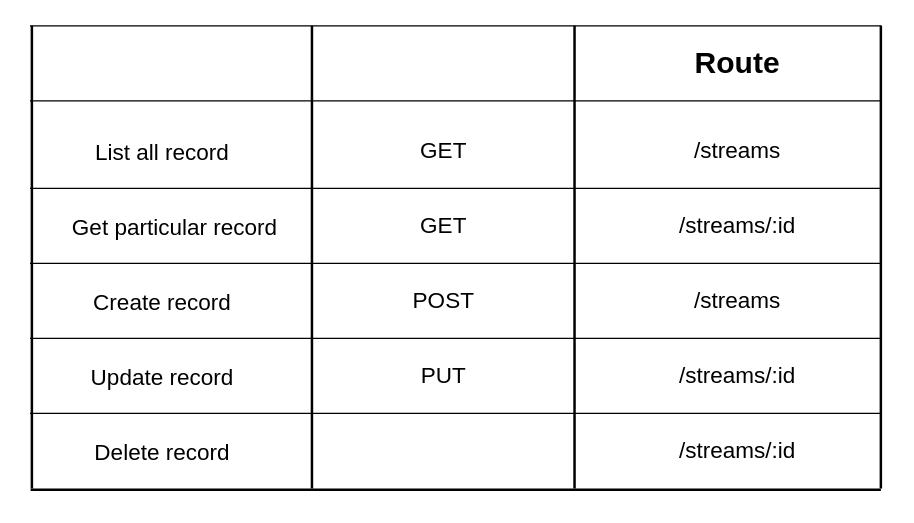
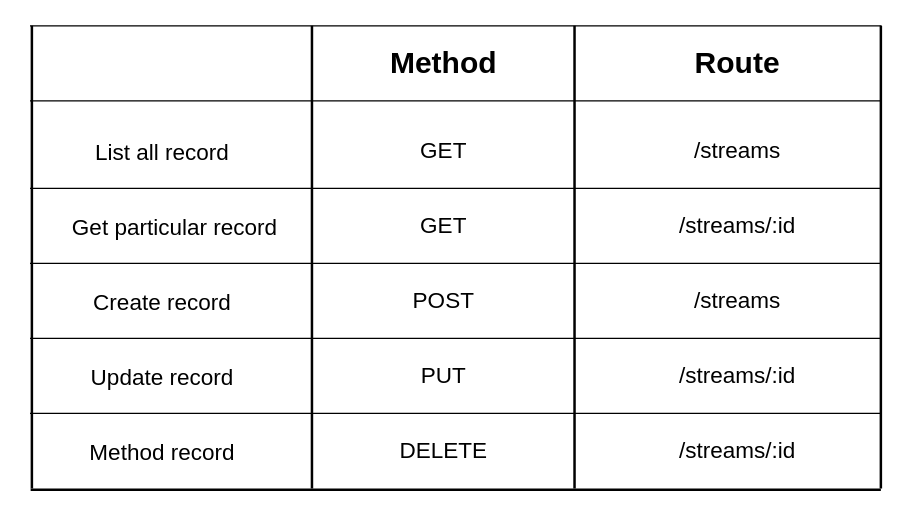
node "Method": added
node "Delete record": label "Delete record" -> "Method record"
node "DELETE": added
